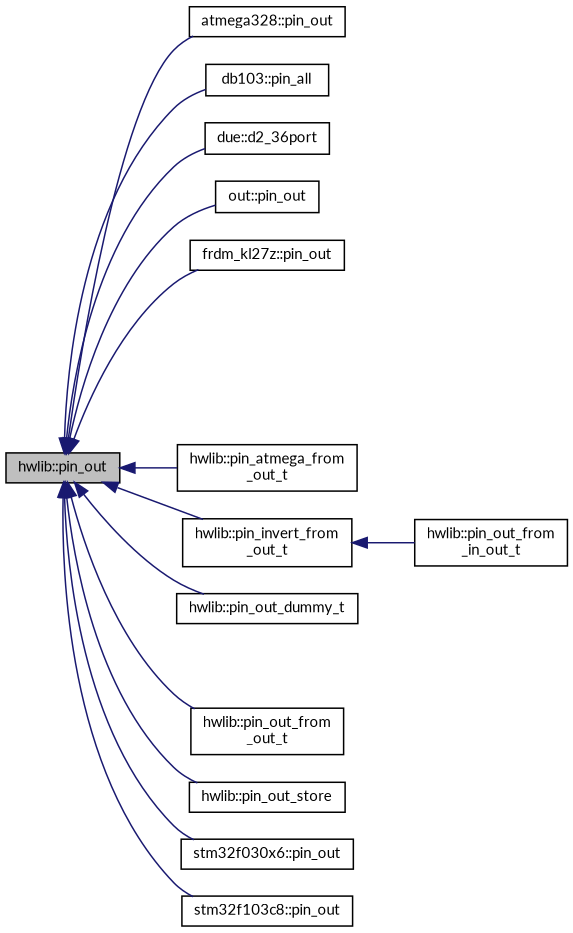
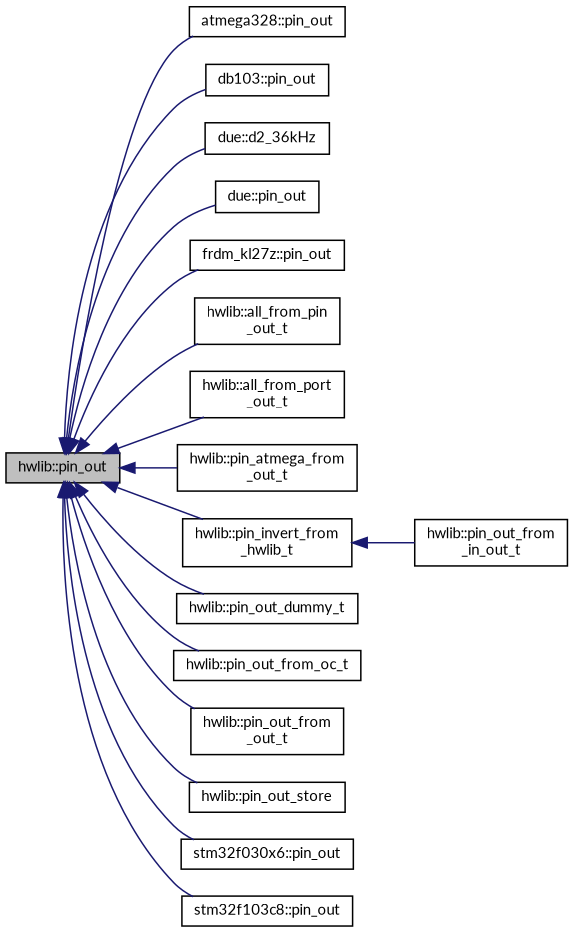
node "db103::pin_all": label "db103::pin_all" -> "db103::pin_out"
node "due::d2_36port": label "due::d2_36port" -> "due::d2_36kHz"
node "out::pin_out": label "out::pin_out" -> "due::pin_out"
node "hwlib::all_from_pin _out_t": added
node "hwlib::all_from_port _out_t": added
node "hwlib::pin_invert_from _out_t": label "hwlib::pin_invert_from _out_t" -> "hwlib::pin_invert_from _hwlib_t"
node "hwlib::pin_out_from_oc_t": added
